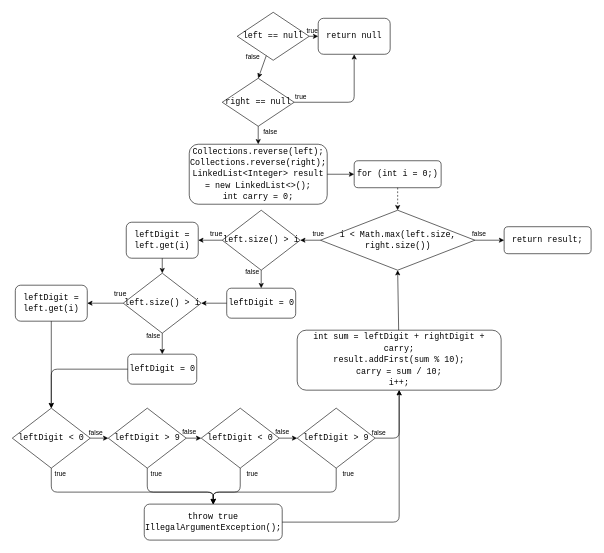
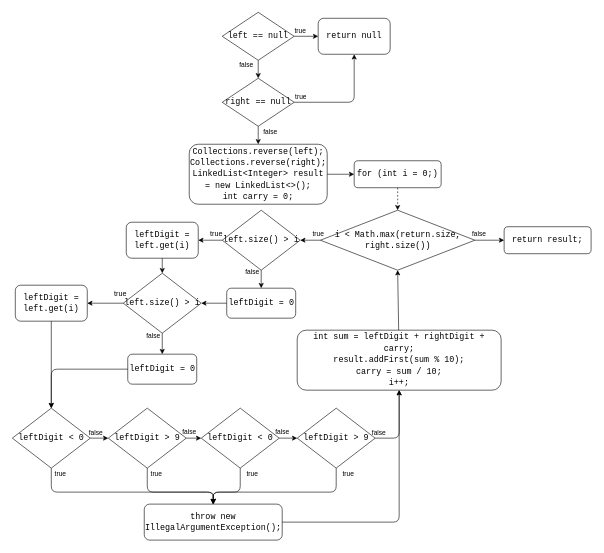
node "left == null": moved (273, 36) -> (258, 36)
node "i < Math.max(left.size, right.size())": label "i < Math.max(left.size, right.size())" -> "i < Math.max(return.size, right.size())"
node "throw true IllegalArgumentException();": label "throw true IllegalArgumentException();" -> "throw new IllegalArgumentException();"
